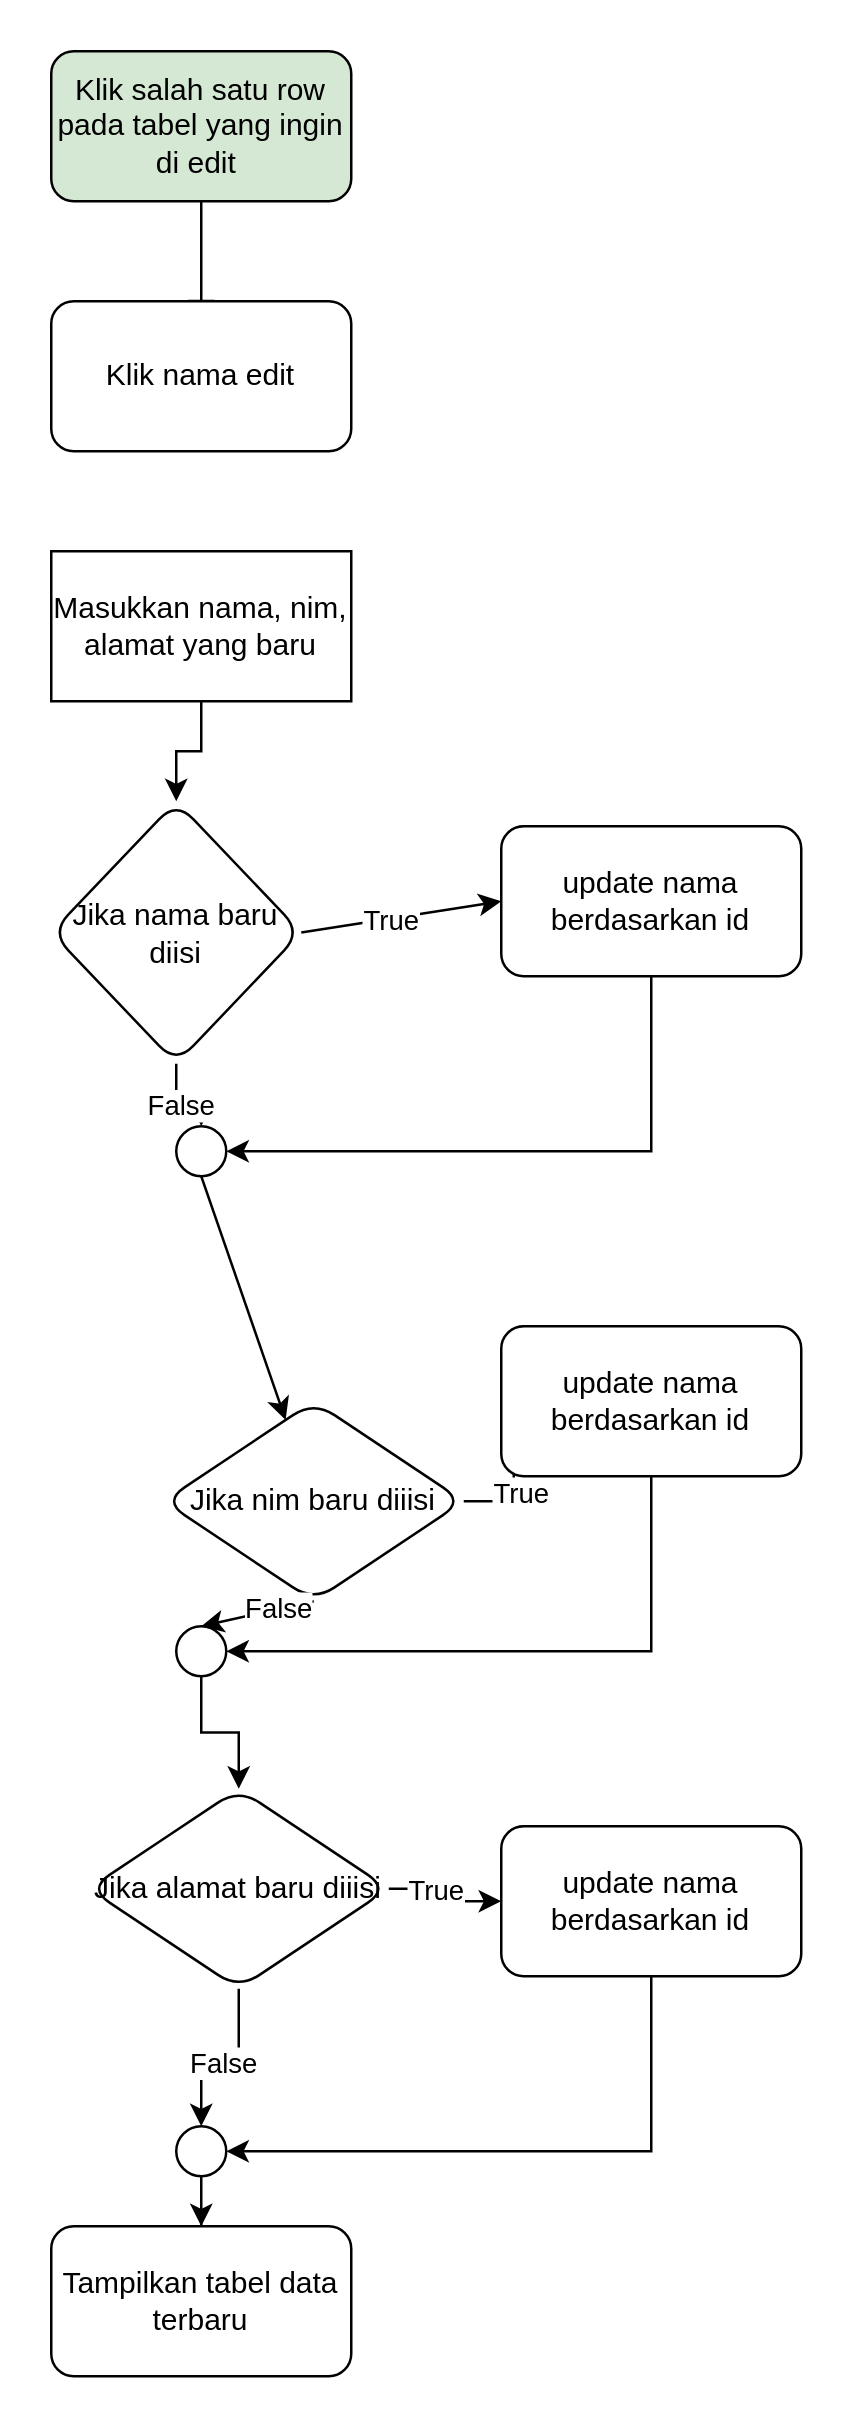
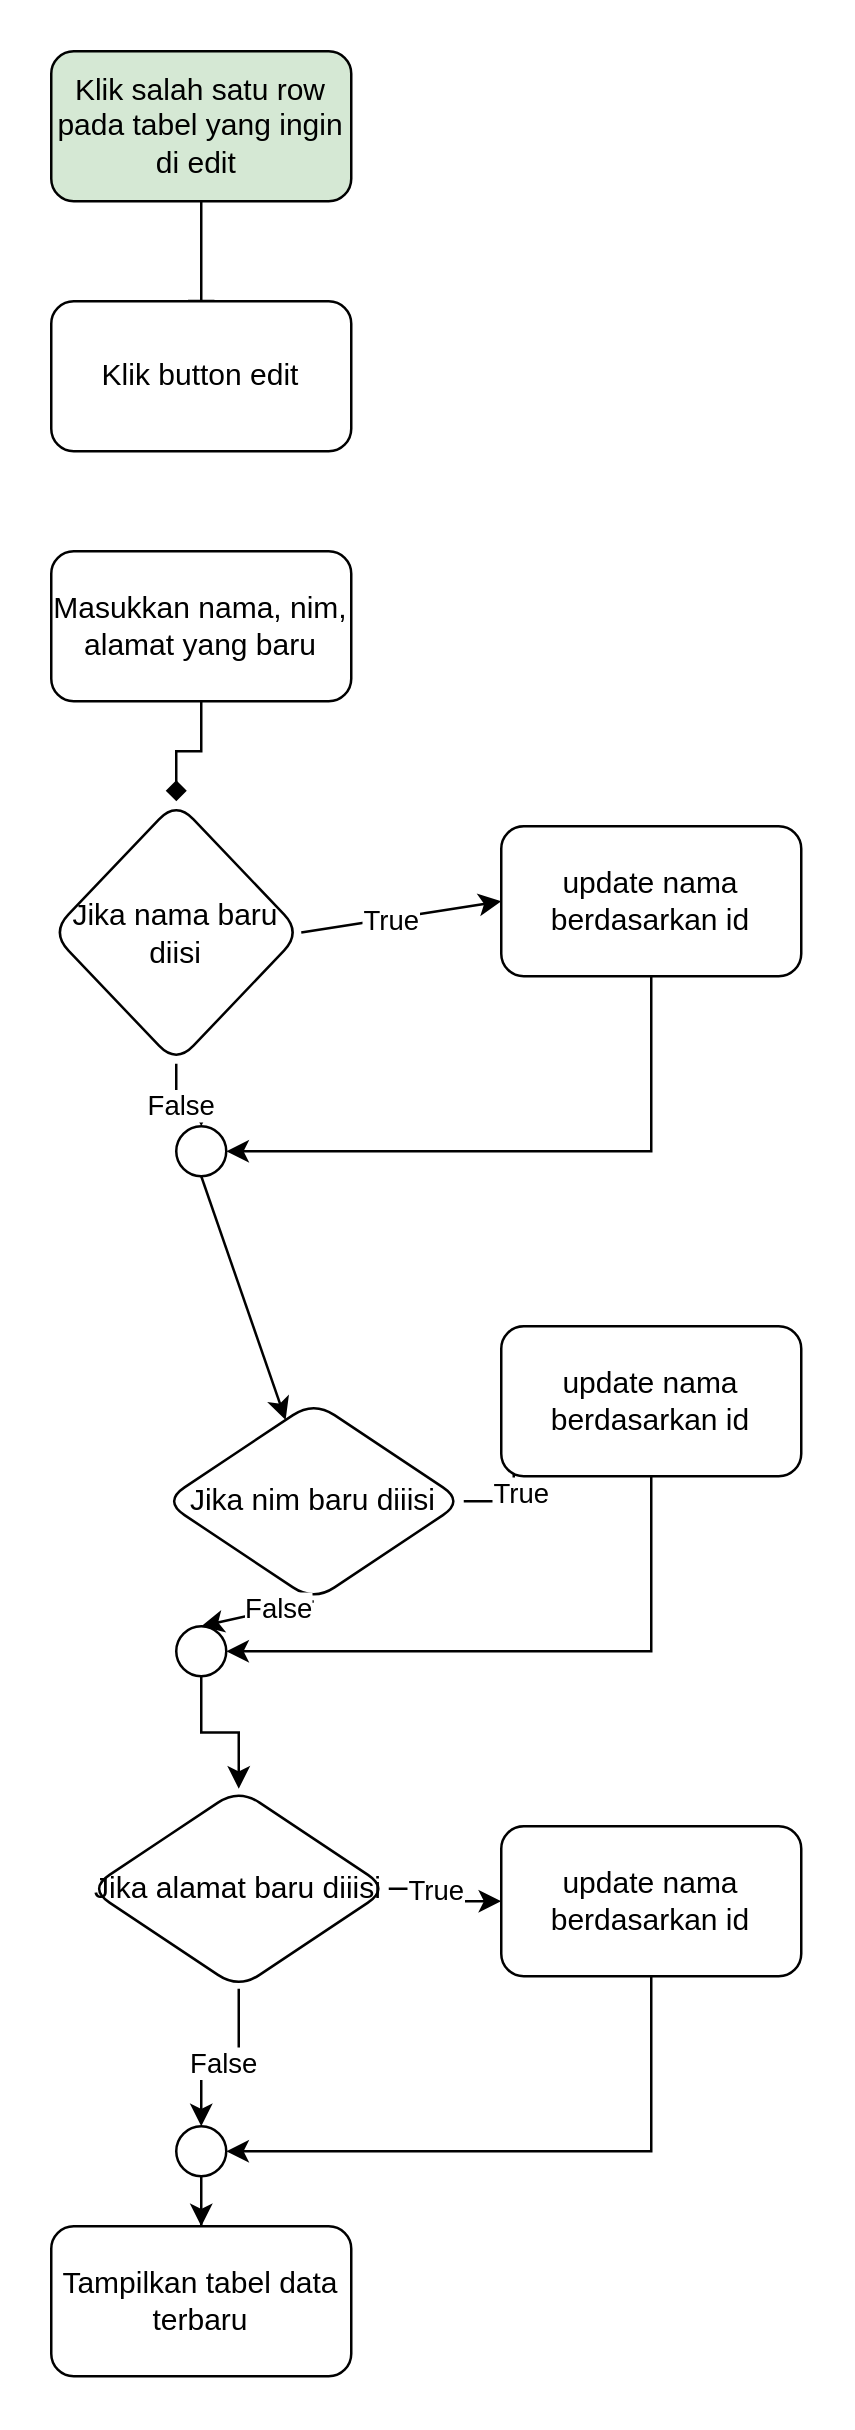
node "Klik nama edit": label "Klik nama edit" -> "Klik button edit"
node "Masukkan nama, nim, alamat yang baru": shape rectangle -> rounded rectangle
edge "Masukkan nama, nim, alamat yang baru" -> "Jika nama baru diisi": arrowhead classic -> diamond
